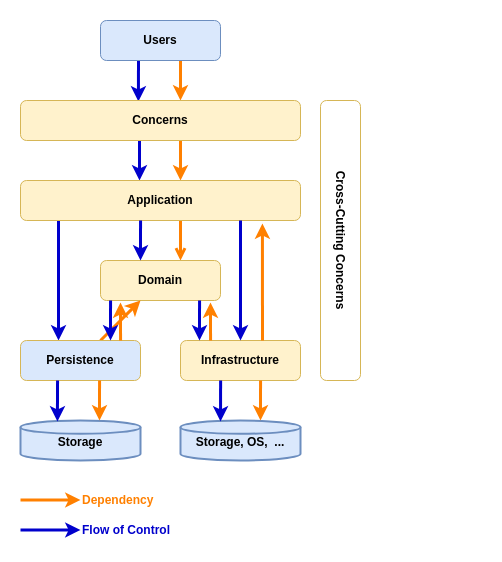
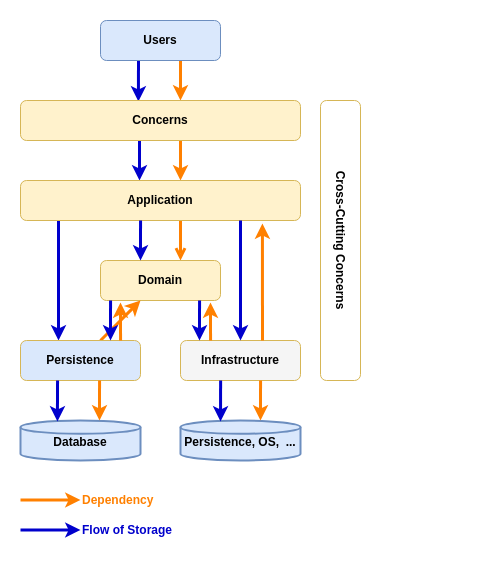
node "Infrastructure": fillcolor #fff2cc -> #f5f5f5
node "Storage": label "Storage" -> "Database"
node "Storage, OS, ...": label "Storage, OS, ..." -> "Persistence, OS, ..."
node "Flow of Control": label "Flow of Control" -> "Flow of Storage"
